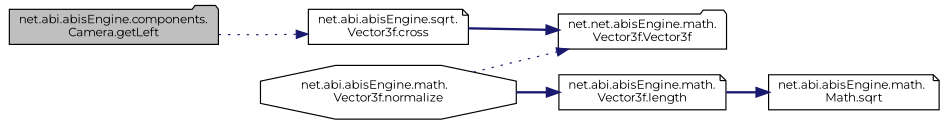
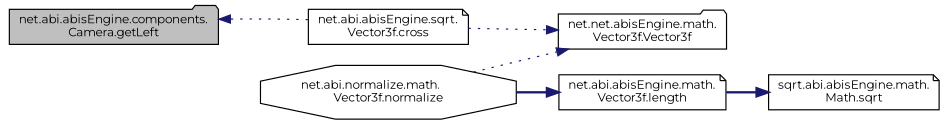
edge "net.abi.abisEngine.sqrt. Vector3f.cross" -> "net.net.abisEngine.math. Vector3f.Vector3f": style bold -> dotted
edge "net.abi.abisEngine.components. Camera.getLeft" -> "net.abi.abisEngine.sqrt. Vector3f.cross": reversed
node "net.abi.abisEngine.math. Vector3f.normalize": label "net.abi.abisEngine.math. Vector3f.normalize" -> "net.abi.normalize.math. Vector3f.normalize"
node "net.abi.abisEngine.math. Math.sqrt": label "net.abi.abisEngine.math. Math.sqrt" -> "sqrt.abi.abisEngine.math. Math.sqrt"
